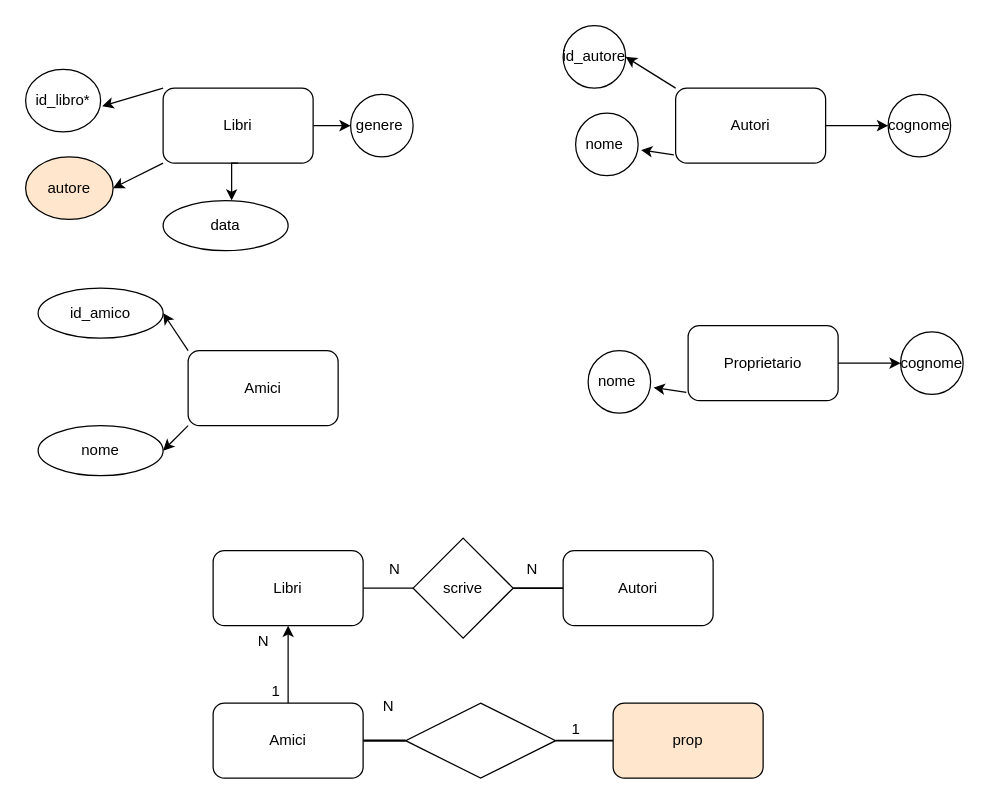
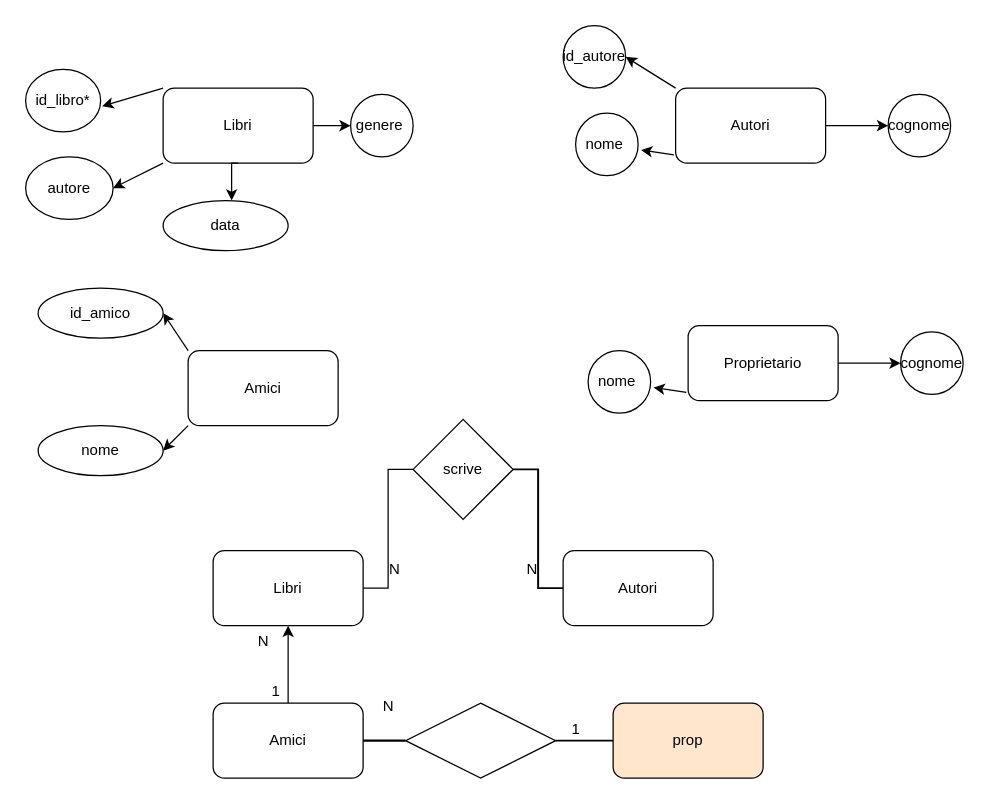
node "autore": fillcolor #ffe6cc -> #ffffff
node "scrive": moved (463, 588) -> (463, 469)
